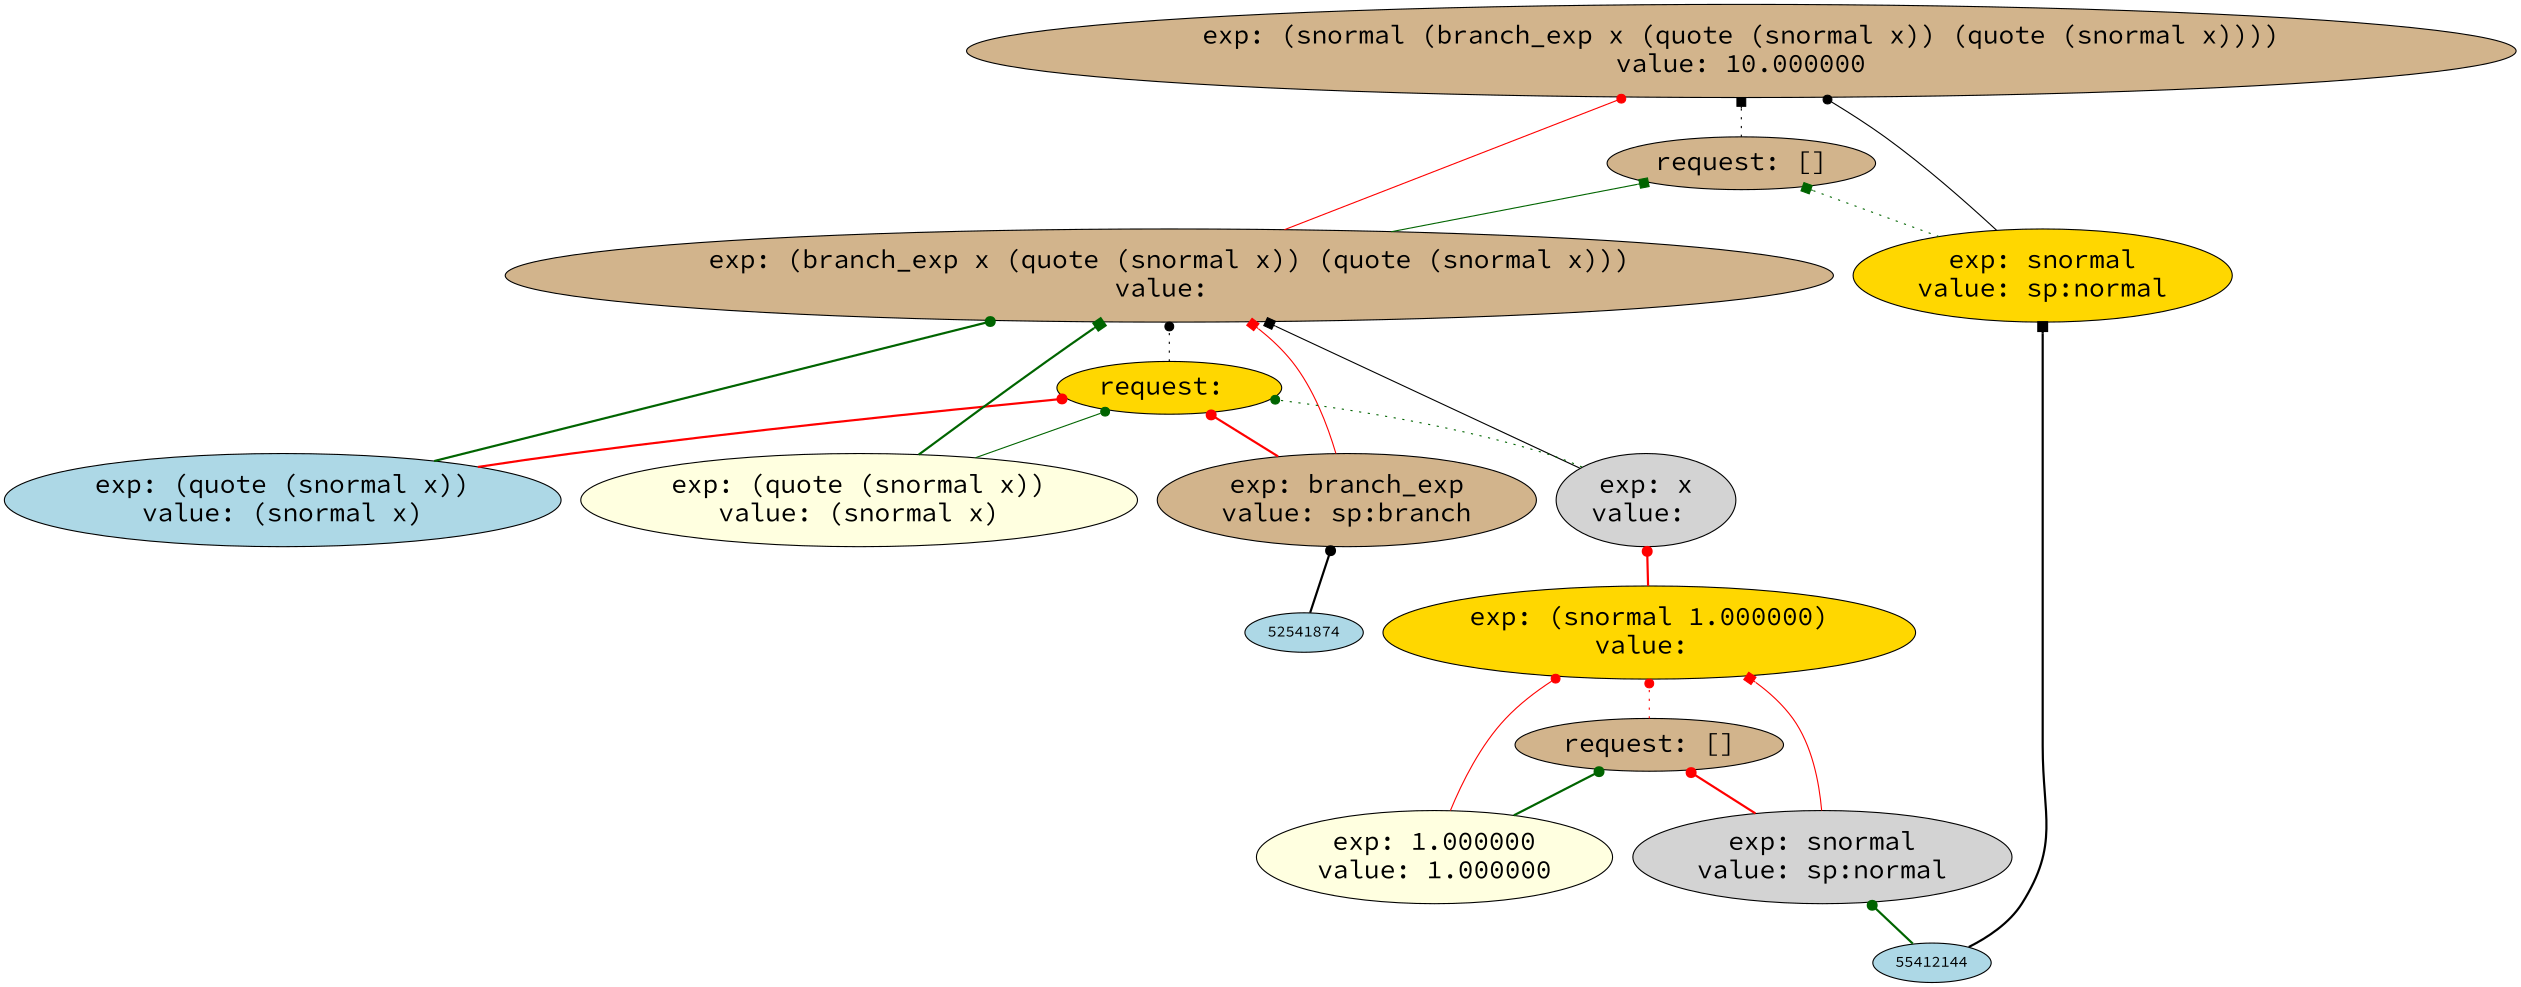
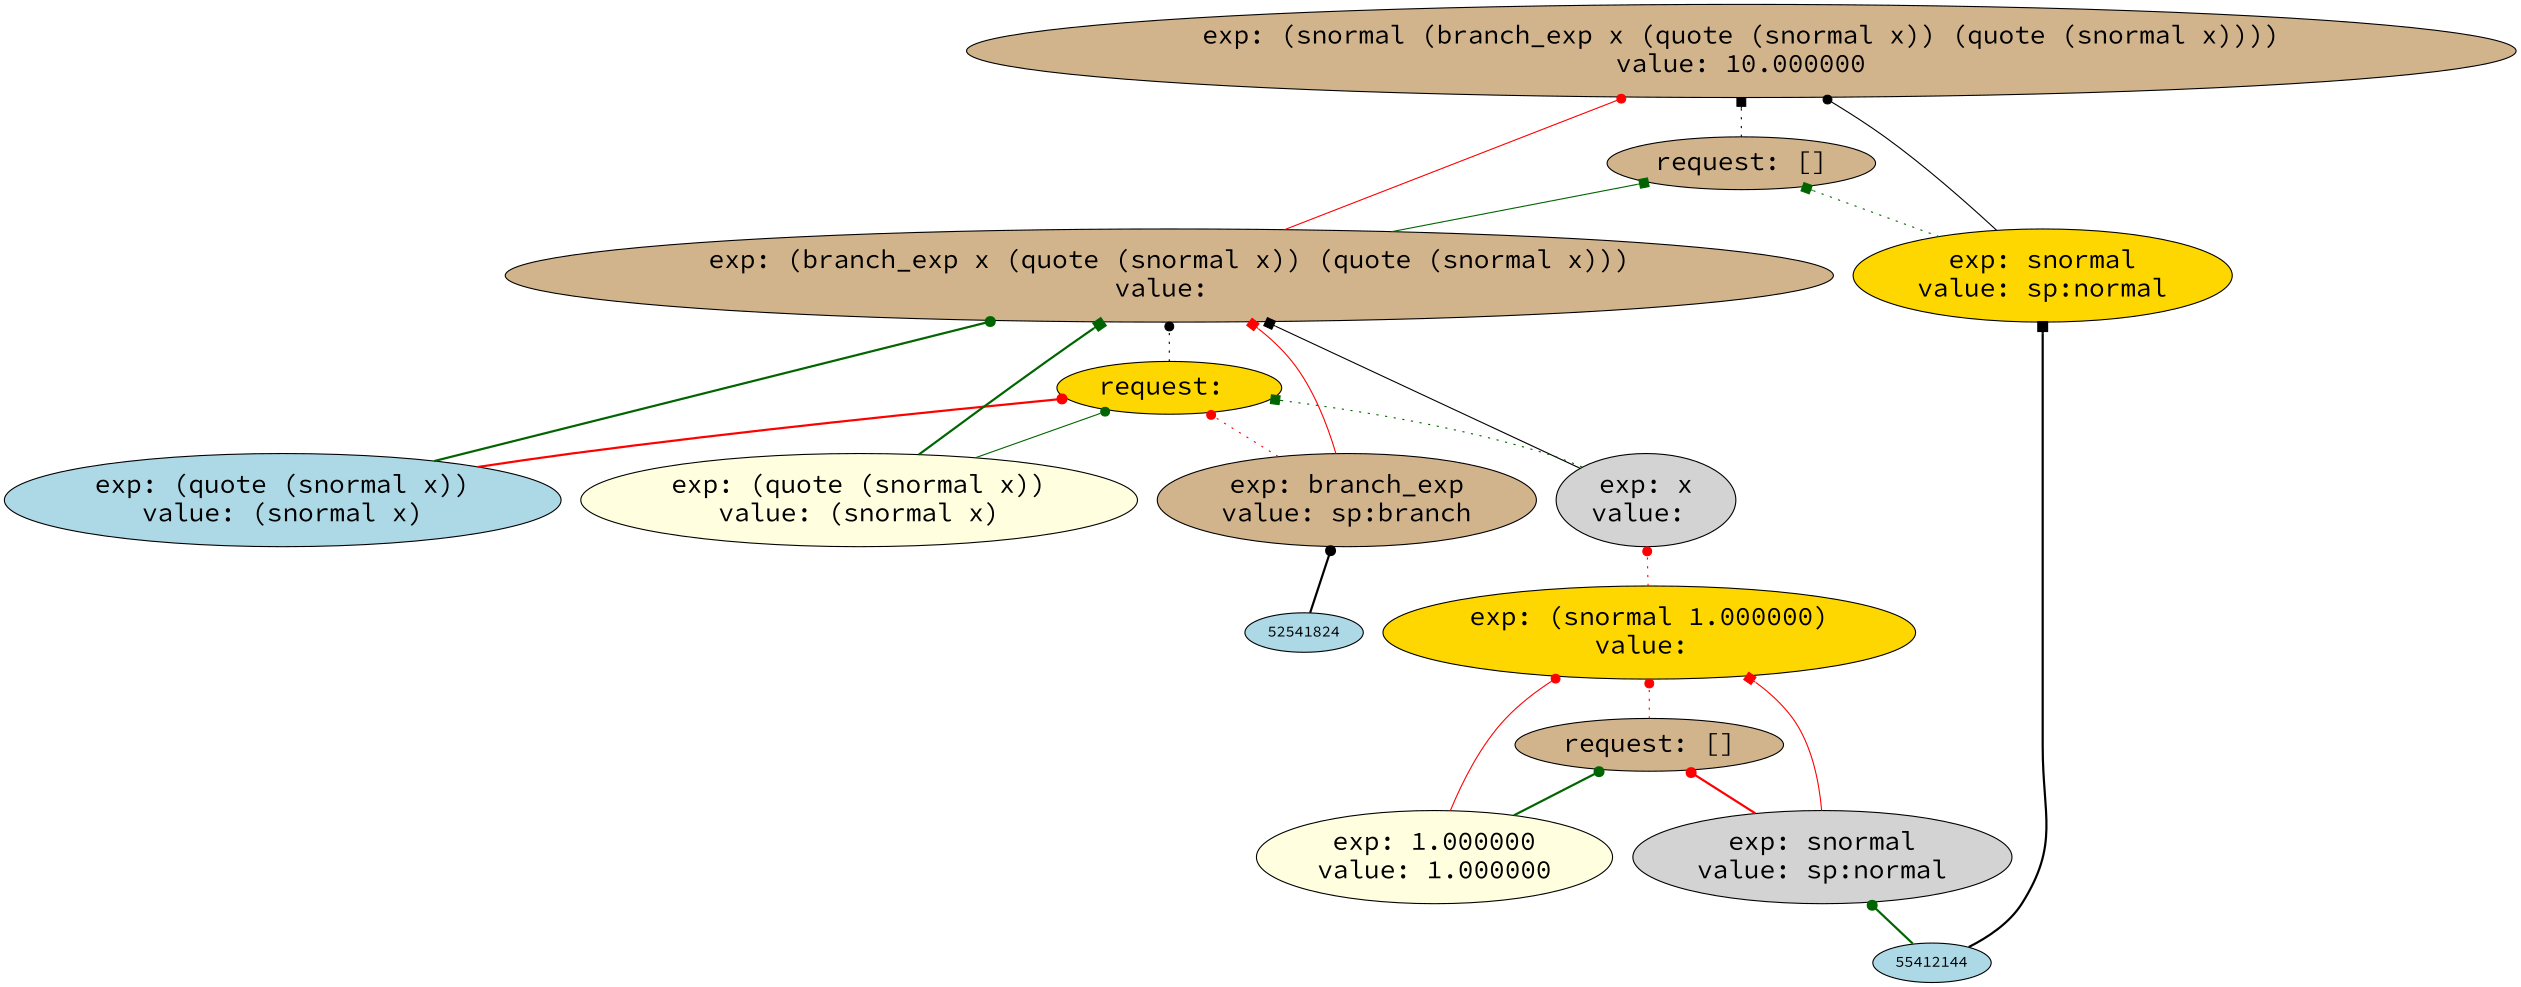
edge "exp: x value:" -> "request:": arrowhead dot -> box
edge "exp: branch_exp value: sp:branch" -> "request:": style bold -> dotted
edge "exp: (snormal 1.000000) value:" -> "exp: x value:": style bold -> dotted
node "52541874": label "52541874" -> "52541824"
